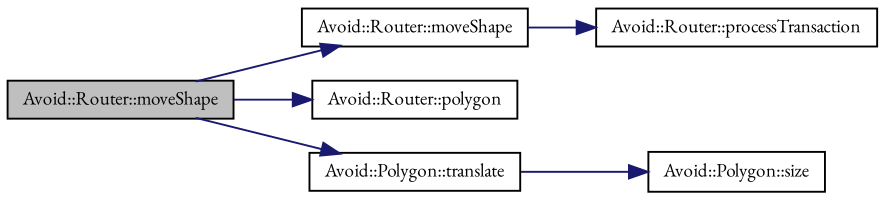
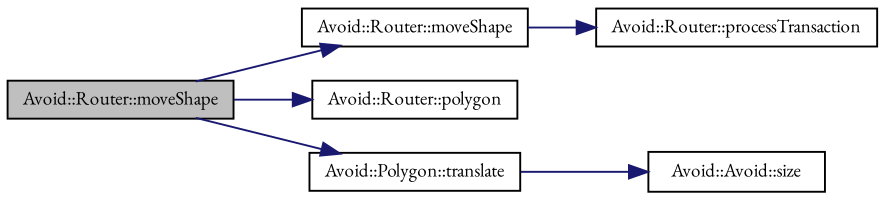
node "Avoid::Polygon::size": label "Avoid::Polygon::size" -> "Avoid::Avoid::size"
